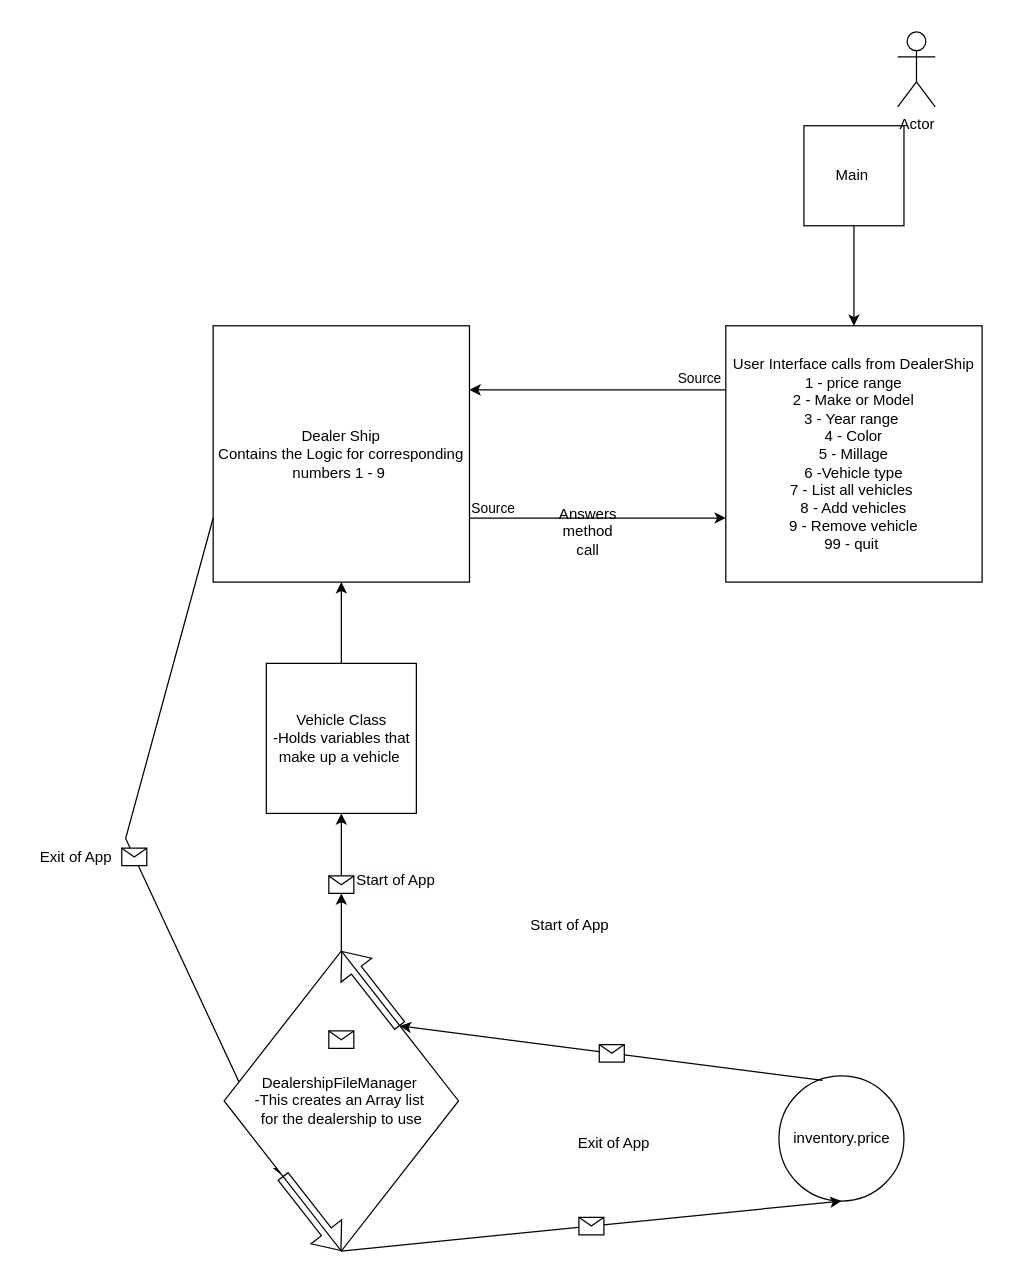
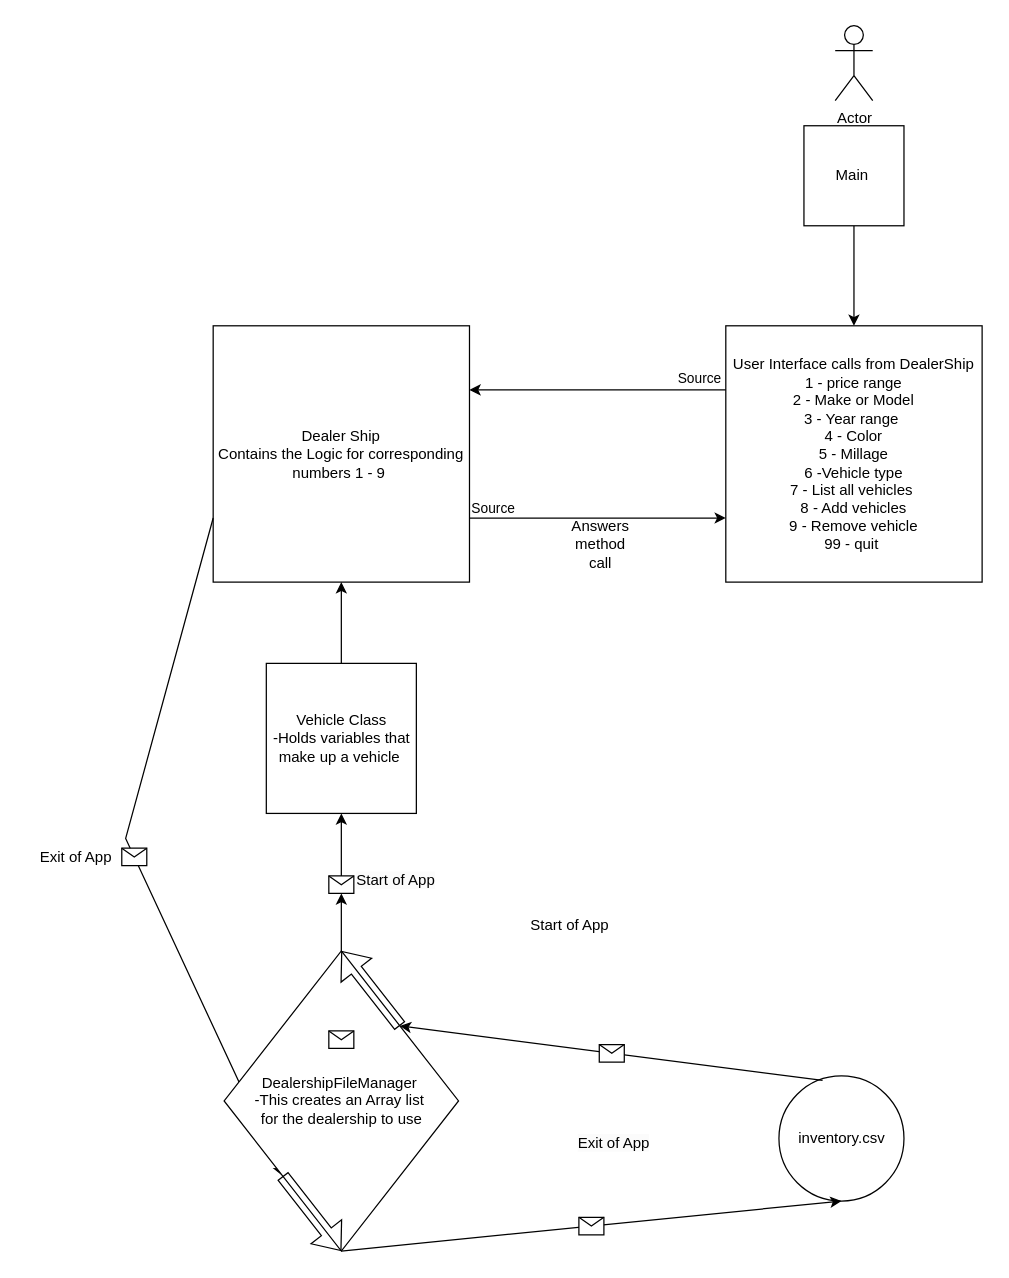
node "Actor": moved (916, 69) -> (854, 63)
node "Answers method call": moved (588, 532) -> (601, 544)
node "inventory.price": label "inventory.price" -> "inventory.csv"
